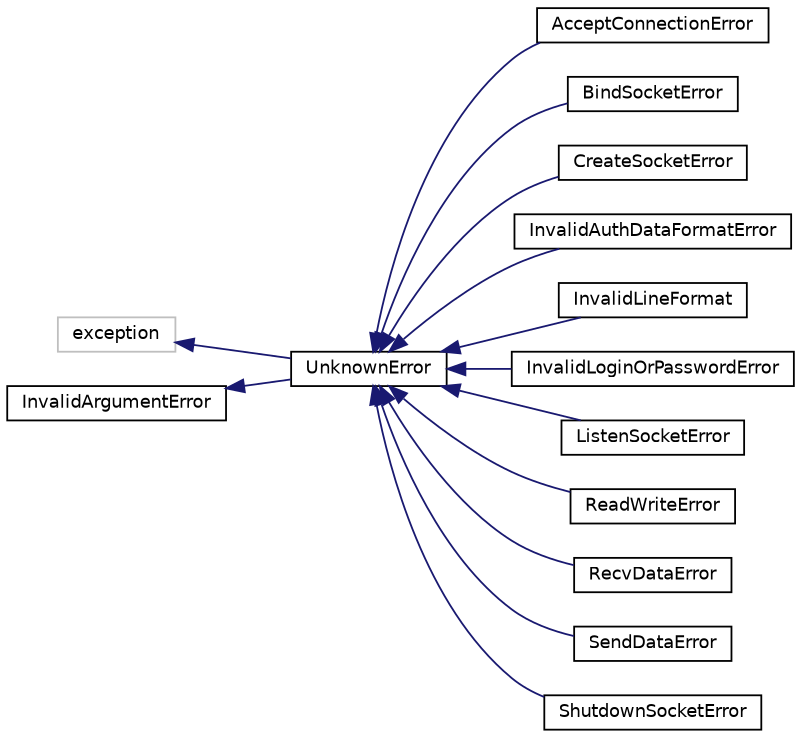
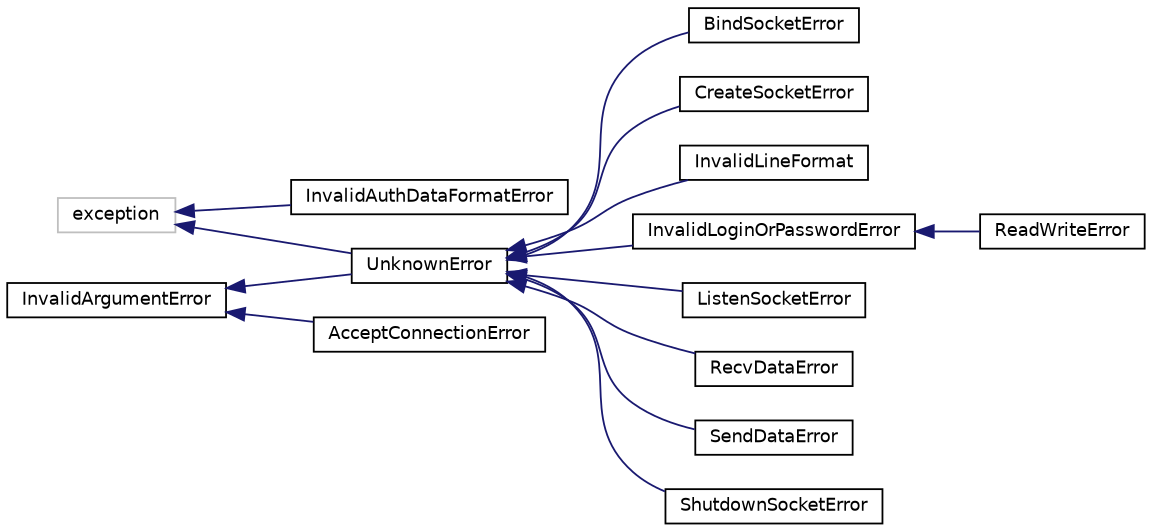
edge "AcceptConnectionError" -> "UnknownError": now "AcceptConnectionError" -> "InvalidArgumentError"
edge "InvalidAuthDataFormatError" -> "UnknownError": now "InvalidAuthDataFormatError" -> "exception"
edge "ReadWriteError" -> "UnknownError": now "ReadWriteError" -> "InvalidLoginOrPasswordError"
